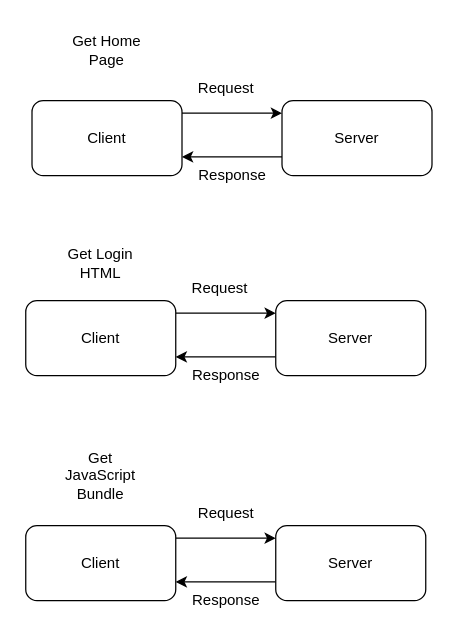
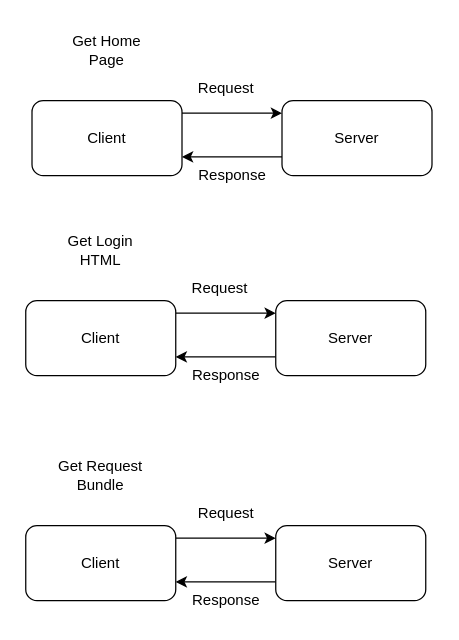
node "Get Login HTML": moved (101, 263) -> (101, 251)
node "Get JavaScript Bundle": label "Get JavaScript Bundle" -> "Get Request Bundle"
